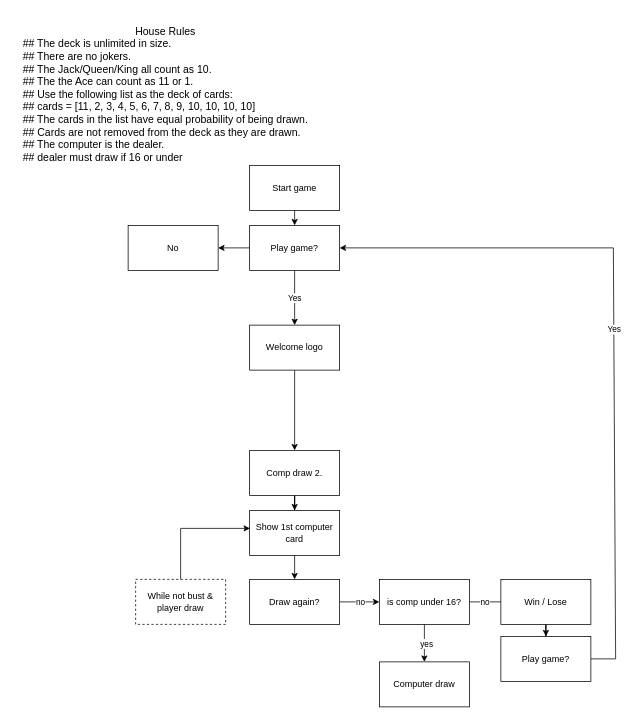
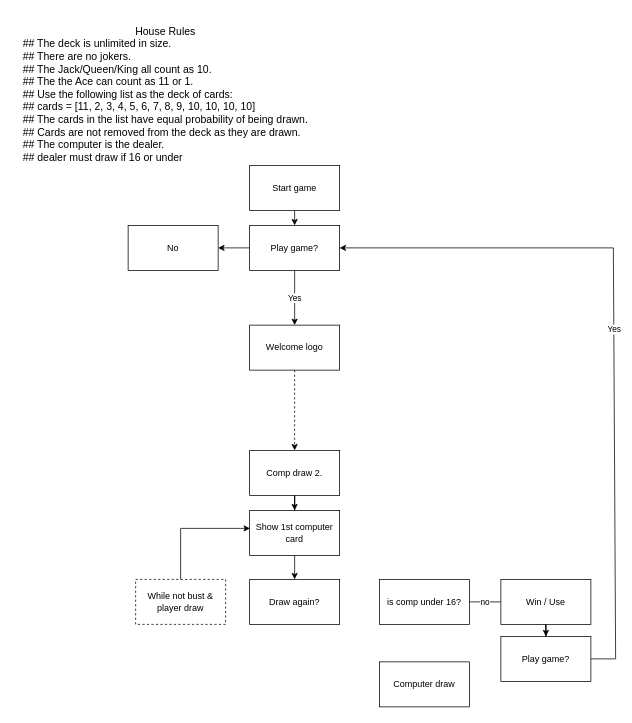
edge "Welcome logo" -> "Comp draw 2.": style solid -> dashed
edge "Draw again?" -> "is comp under 16?": removed, label "no"
node "Win / Lose": label "Win / Lose" -> "Win / Use"
edge "is comp under 16?" -> "Computer draw": removed, label "yes"
